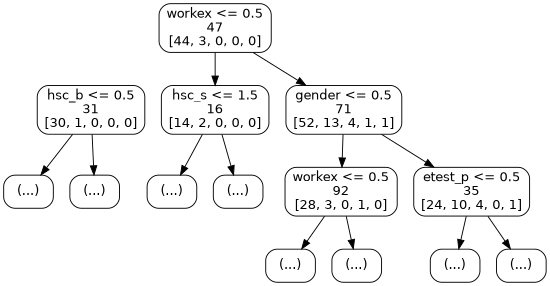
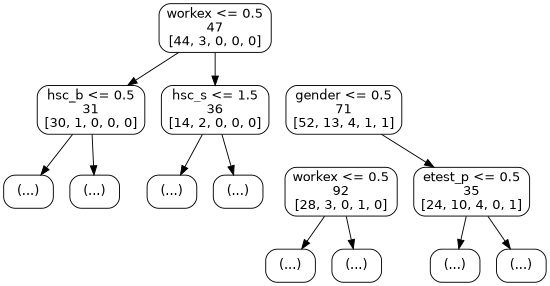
edge "workex <= 0.5 47 [44, 3, 0, 0, 0]" -> "gender <= 0.5 71 [52, 13, 4, 1, 1]": now "workex <= 0.5 47 [44, 3, 0, 0, 0]" -> "hsc_b <= 0.5 31 [30, 1, 0, 0, 0]"
node "hsc_s <= 1.5 16 [14, 2, 0, 0, 0]": label "hsc_s <= 1.5 16 [14, 2, 0, 0, 0]" -> "hsc_s <= 1.5 36 [14, 2, 0, 0, 0]"
edge "gender <= 0.5 71 [52, 13, 4, 1, 1]" -> "workex <= 0.5 92 [28, 3, 0, 1, 0]": removed
